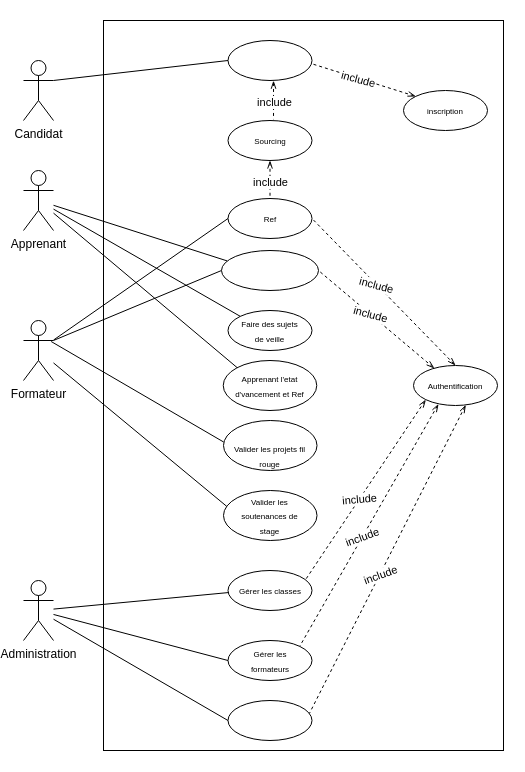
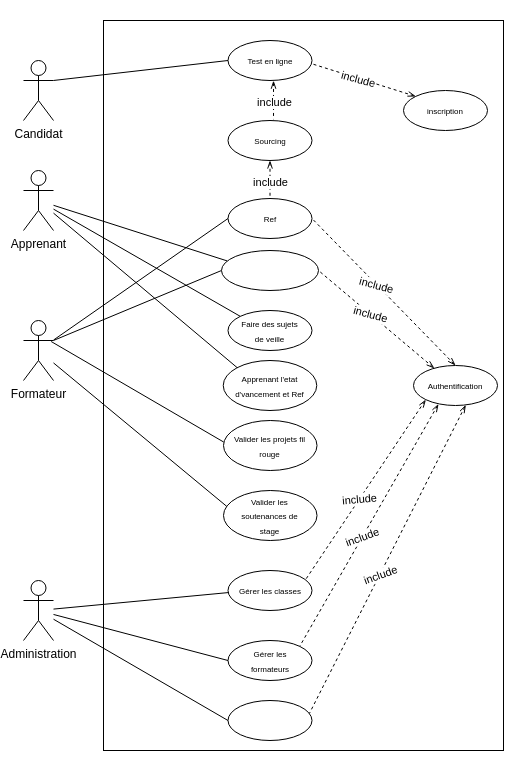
node "Test en ligne": added
node "Valider les projets fil rouge": moved (270, 456) -> (270, 446)
